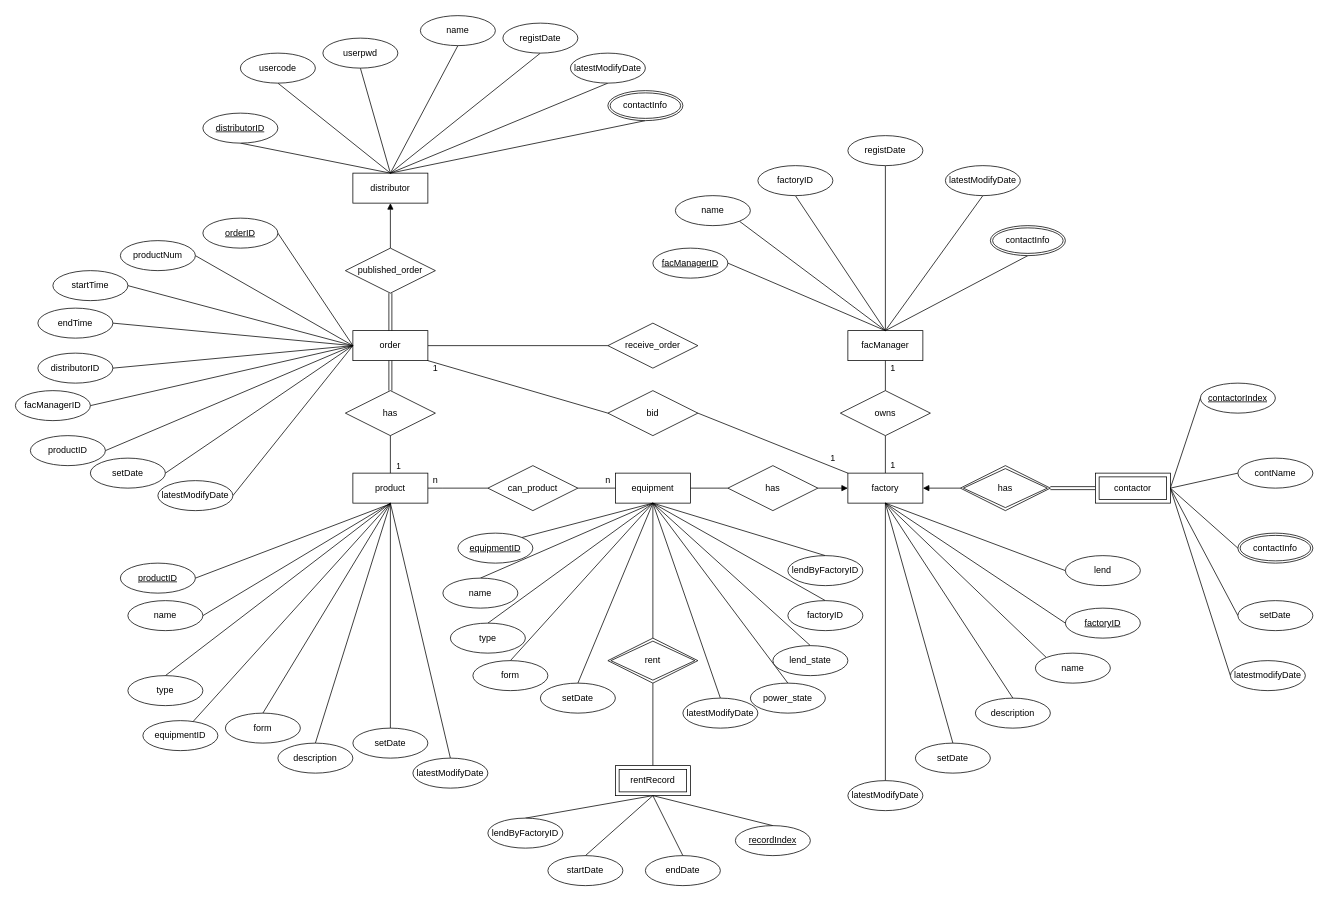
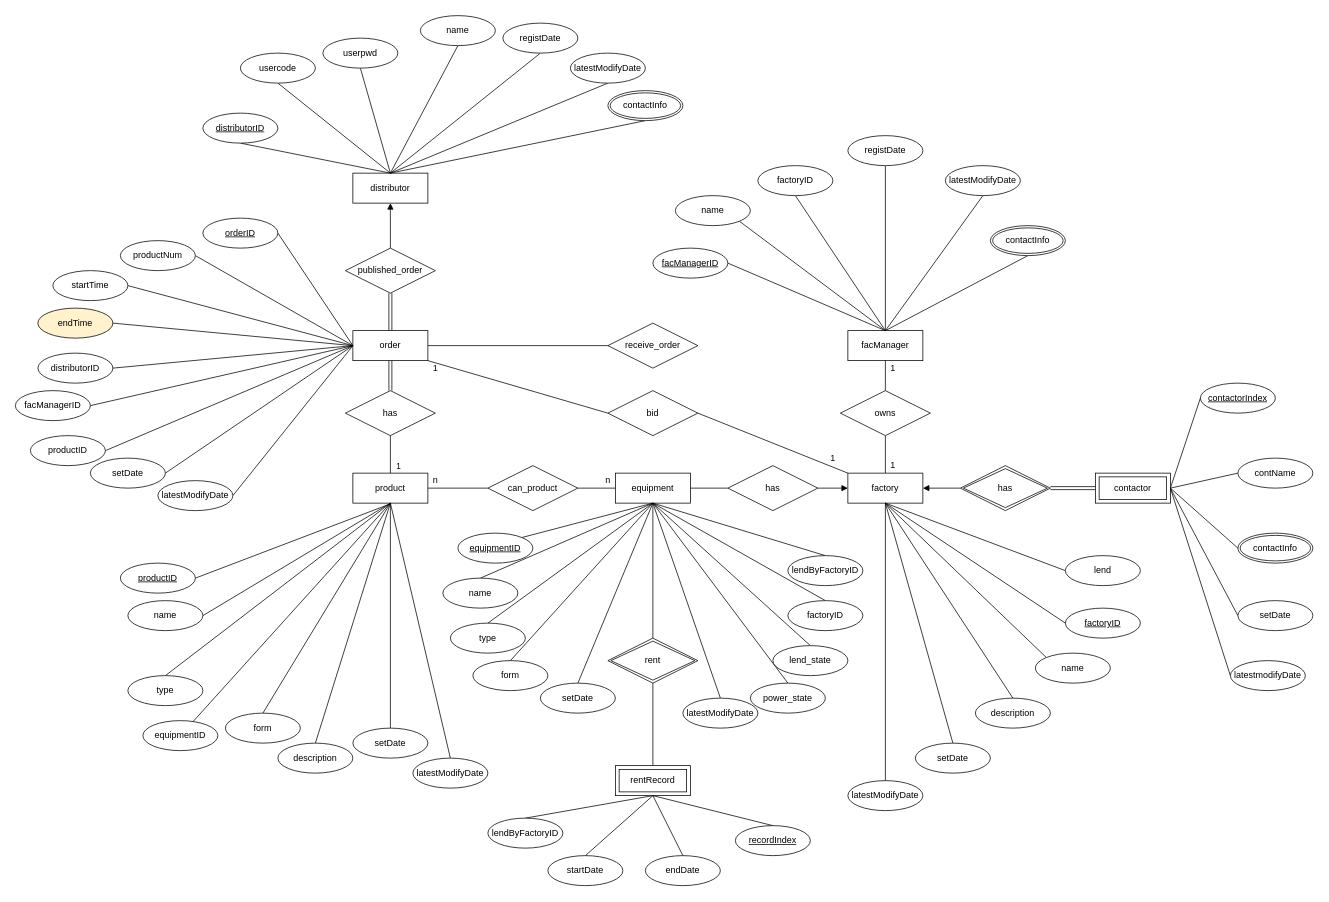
node "endTime": fillcolor #ffffff -> #fff2cc
